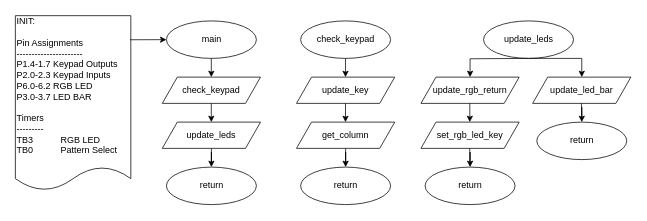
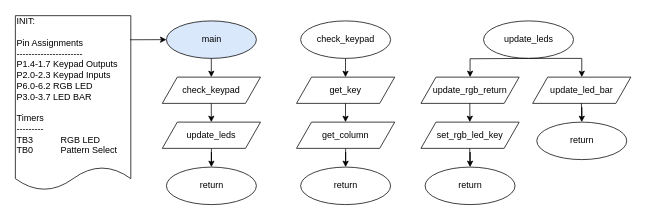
node "main": fillcolor #ffffff -> #dae8fc
node "update_key": label "update_key" -> "get_key"
